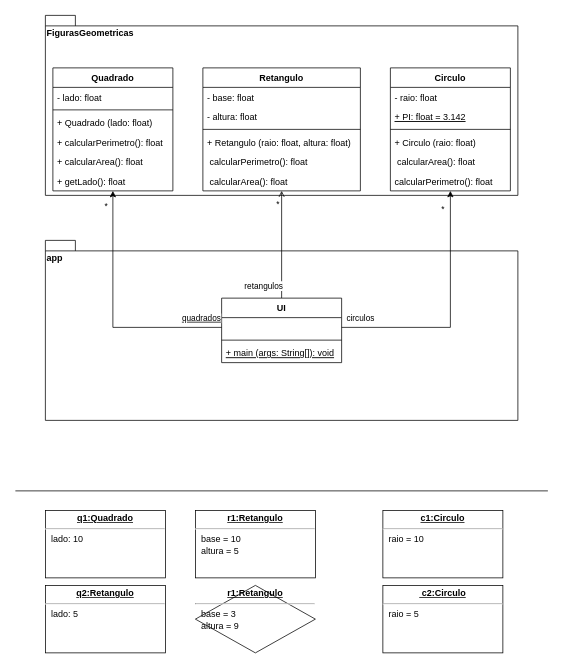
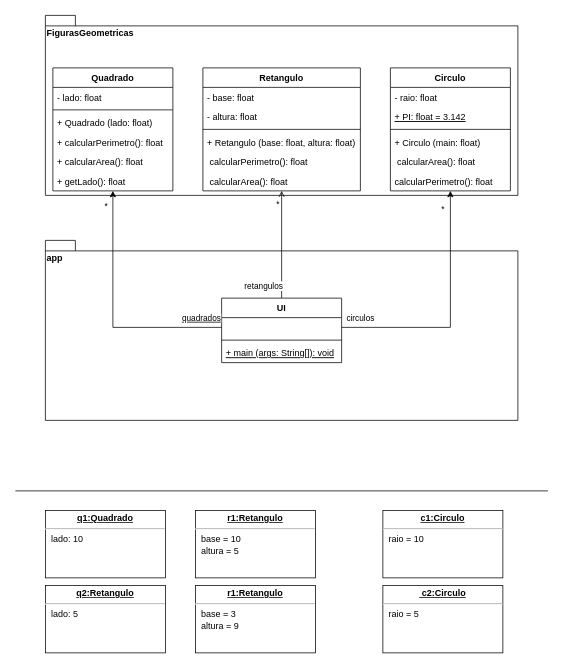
node "+ Retangulo (raio: float, altura: float)": label "+ Retangulo (raio: float, altura: float)" -> "+ Retangulo (base: float, altura: float)"
node "+ Circulo (raio: float)": label "+ Circulo (raio: float)" -> "+ Circulo (main: float)"
node "r1:Retangulo base = 3 altura = 9": shape diamond -> rectangle
